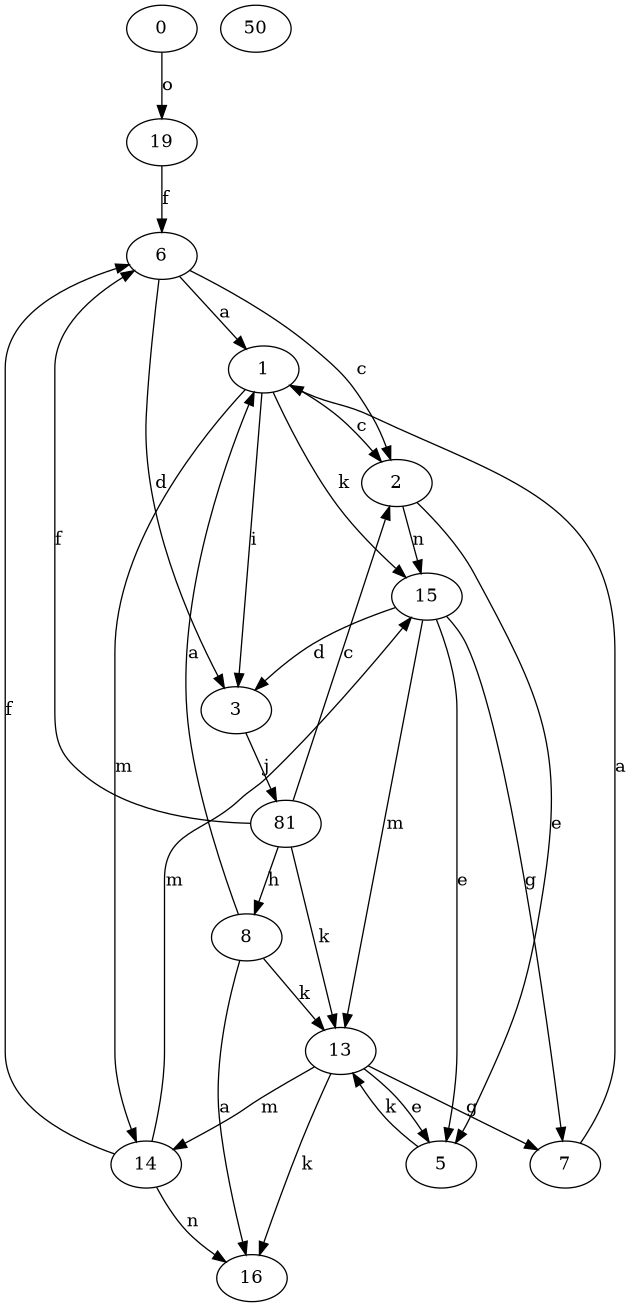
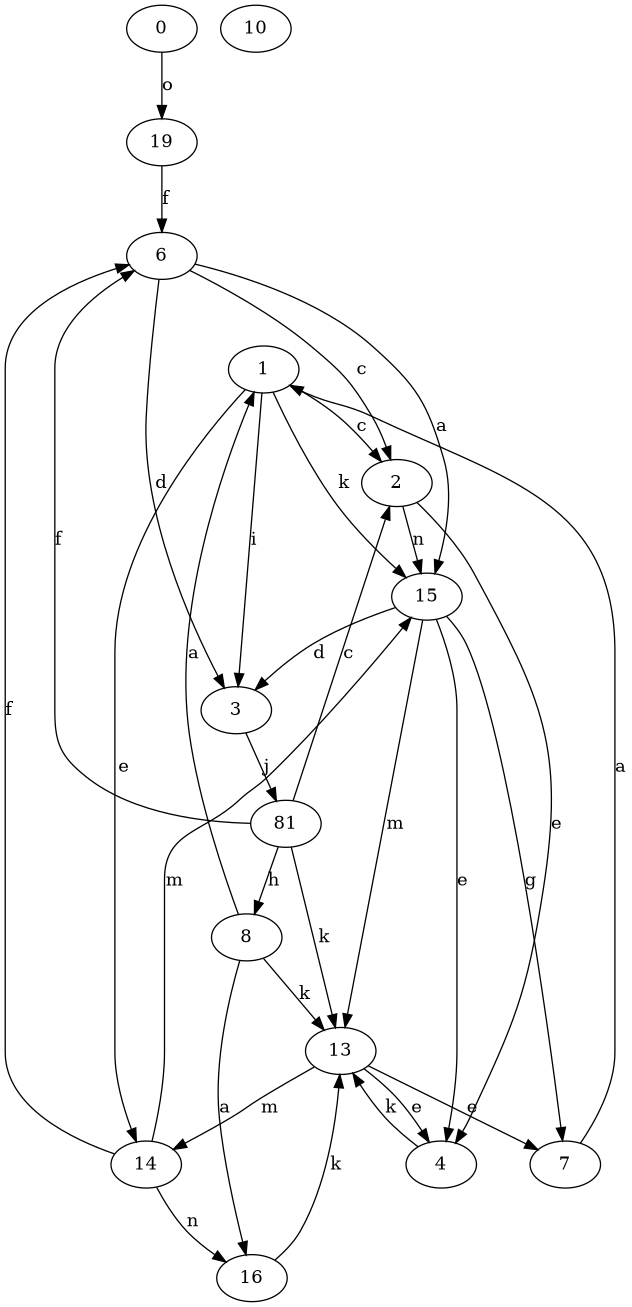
node "50": label "50" -> "10"
edge "6" -> "1": now "6" -> "15"
edge "1" -> "14": label "m" -> "e"
edge "13" -> "7": label "g" -> "e"
edge "13" -> "16": reversed
node "5": label "5" -> "4"
